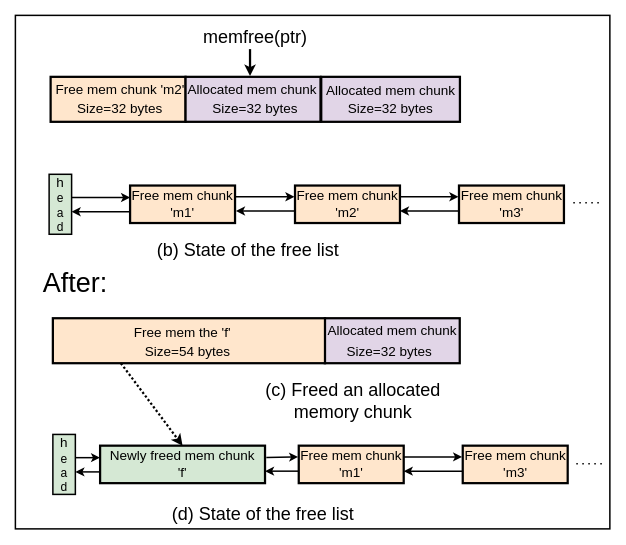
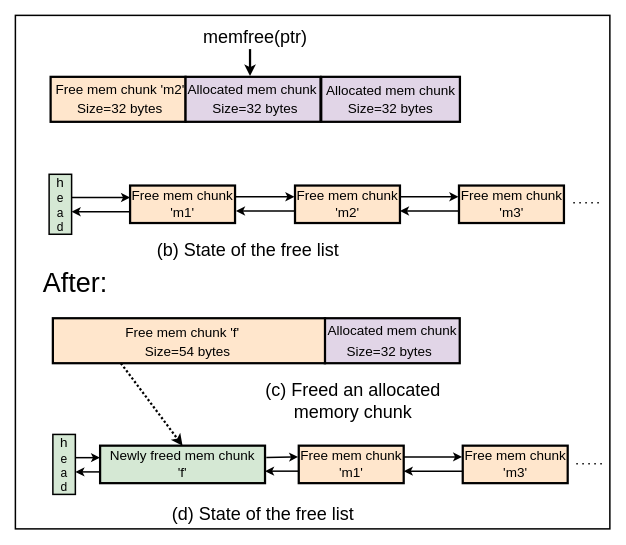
node "Free mem the 'f'": label "Free mem the 'f'" -> "Free mem chunk 'f'"
